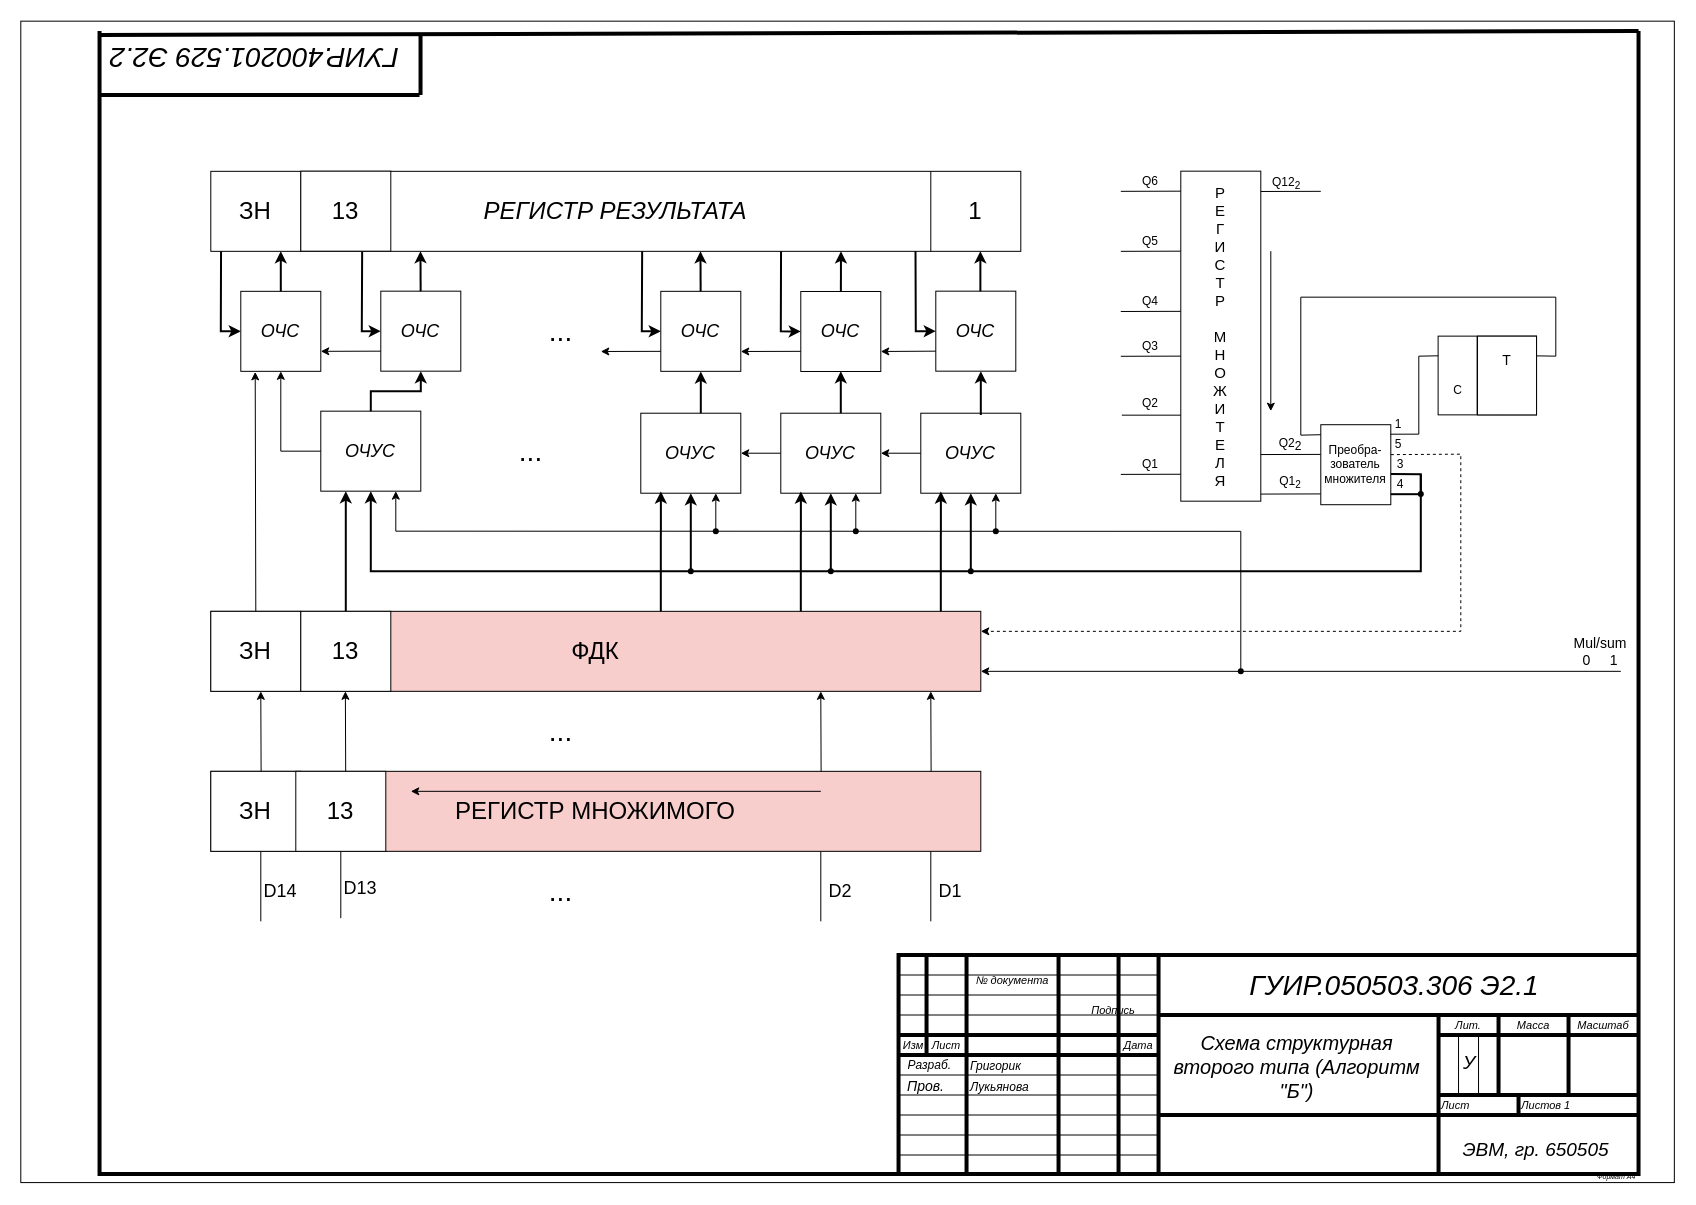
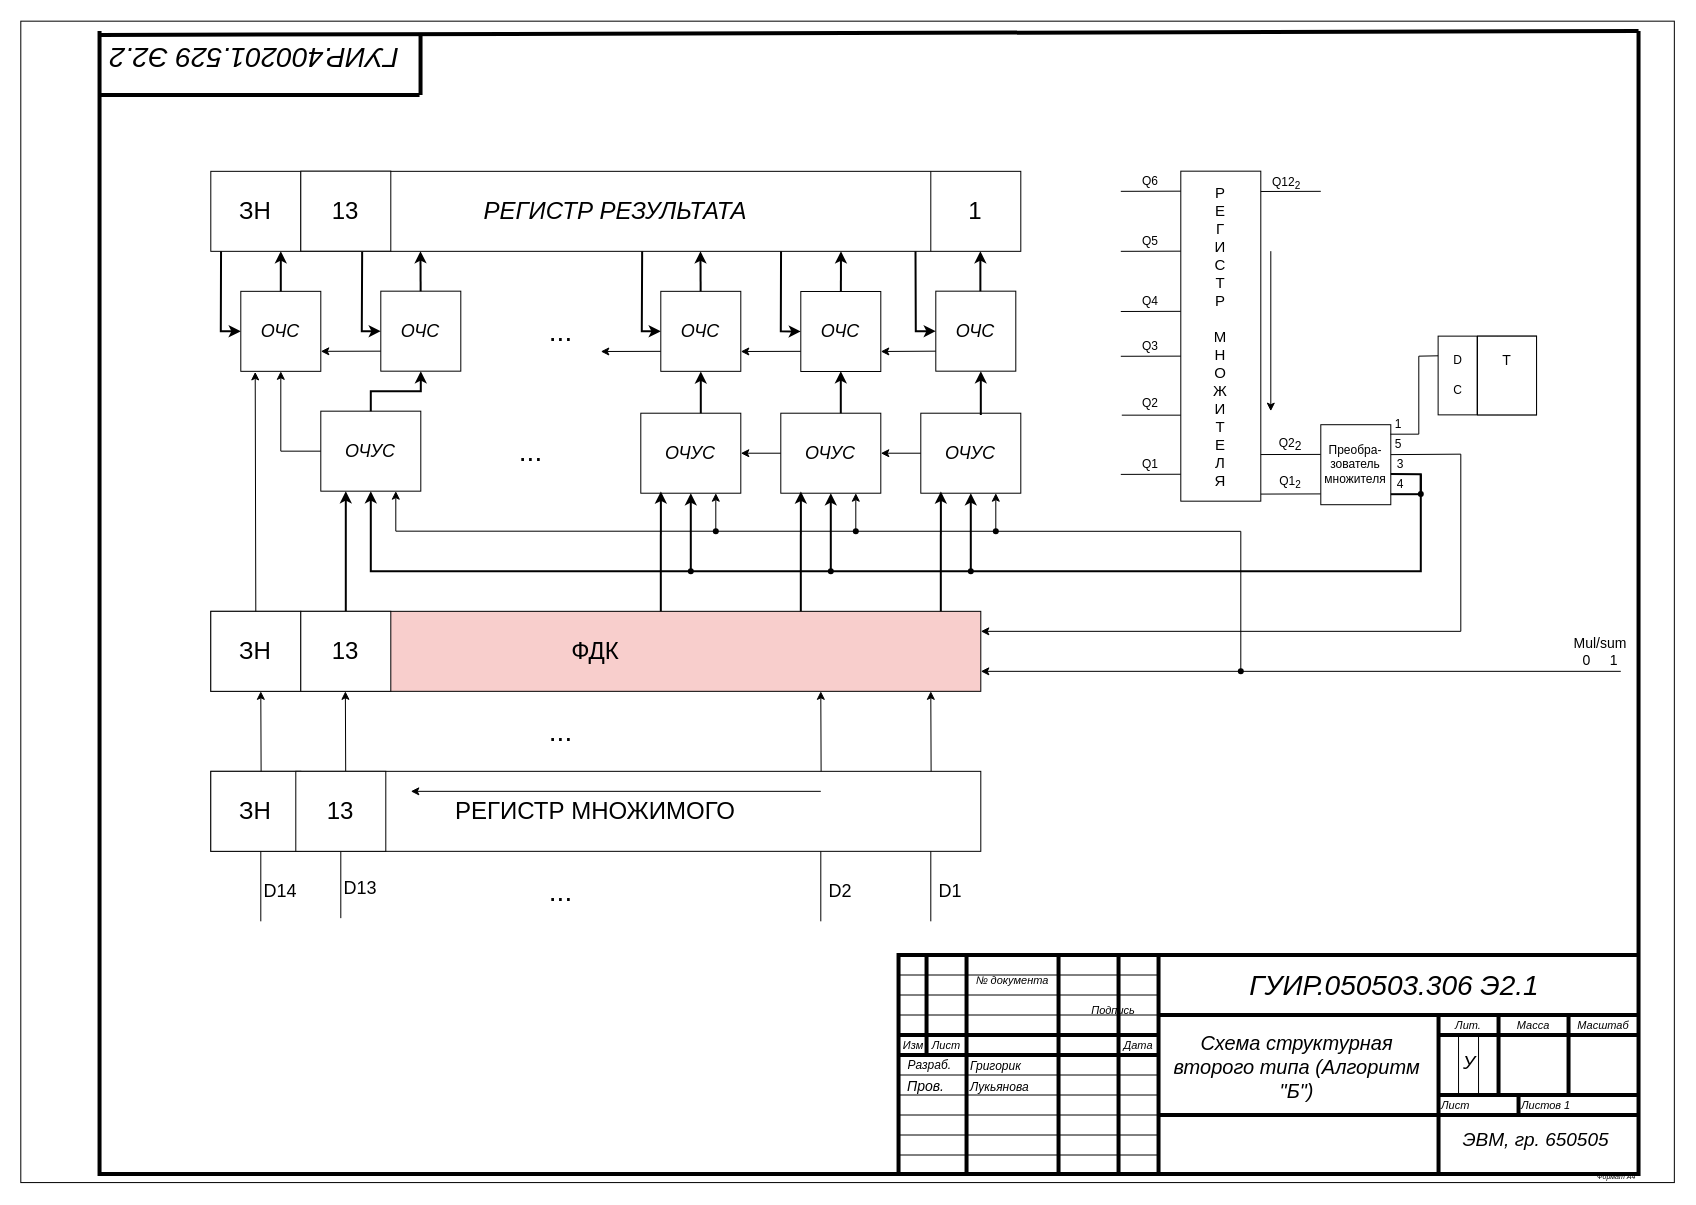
edge "T" -- "Преобра- зователь множителя": removed
node "D": added
edge "3" -> "ФДК": style dashed -> solid
node "РЕГИСТР МНОЖИМОГО": fillcolor #f8cecc -> #ffffff
node "ЭВМ, гр. 650505": moved (1536, 1150) -> (1536, 1140)
